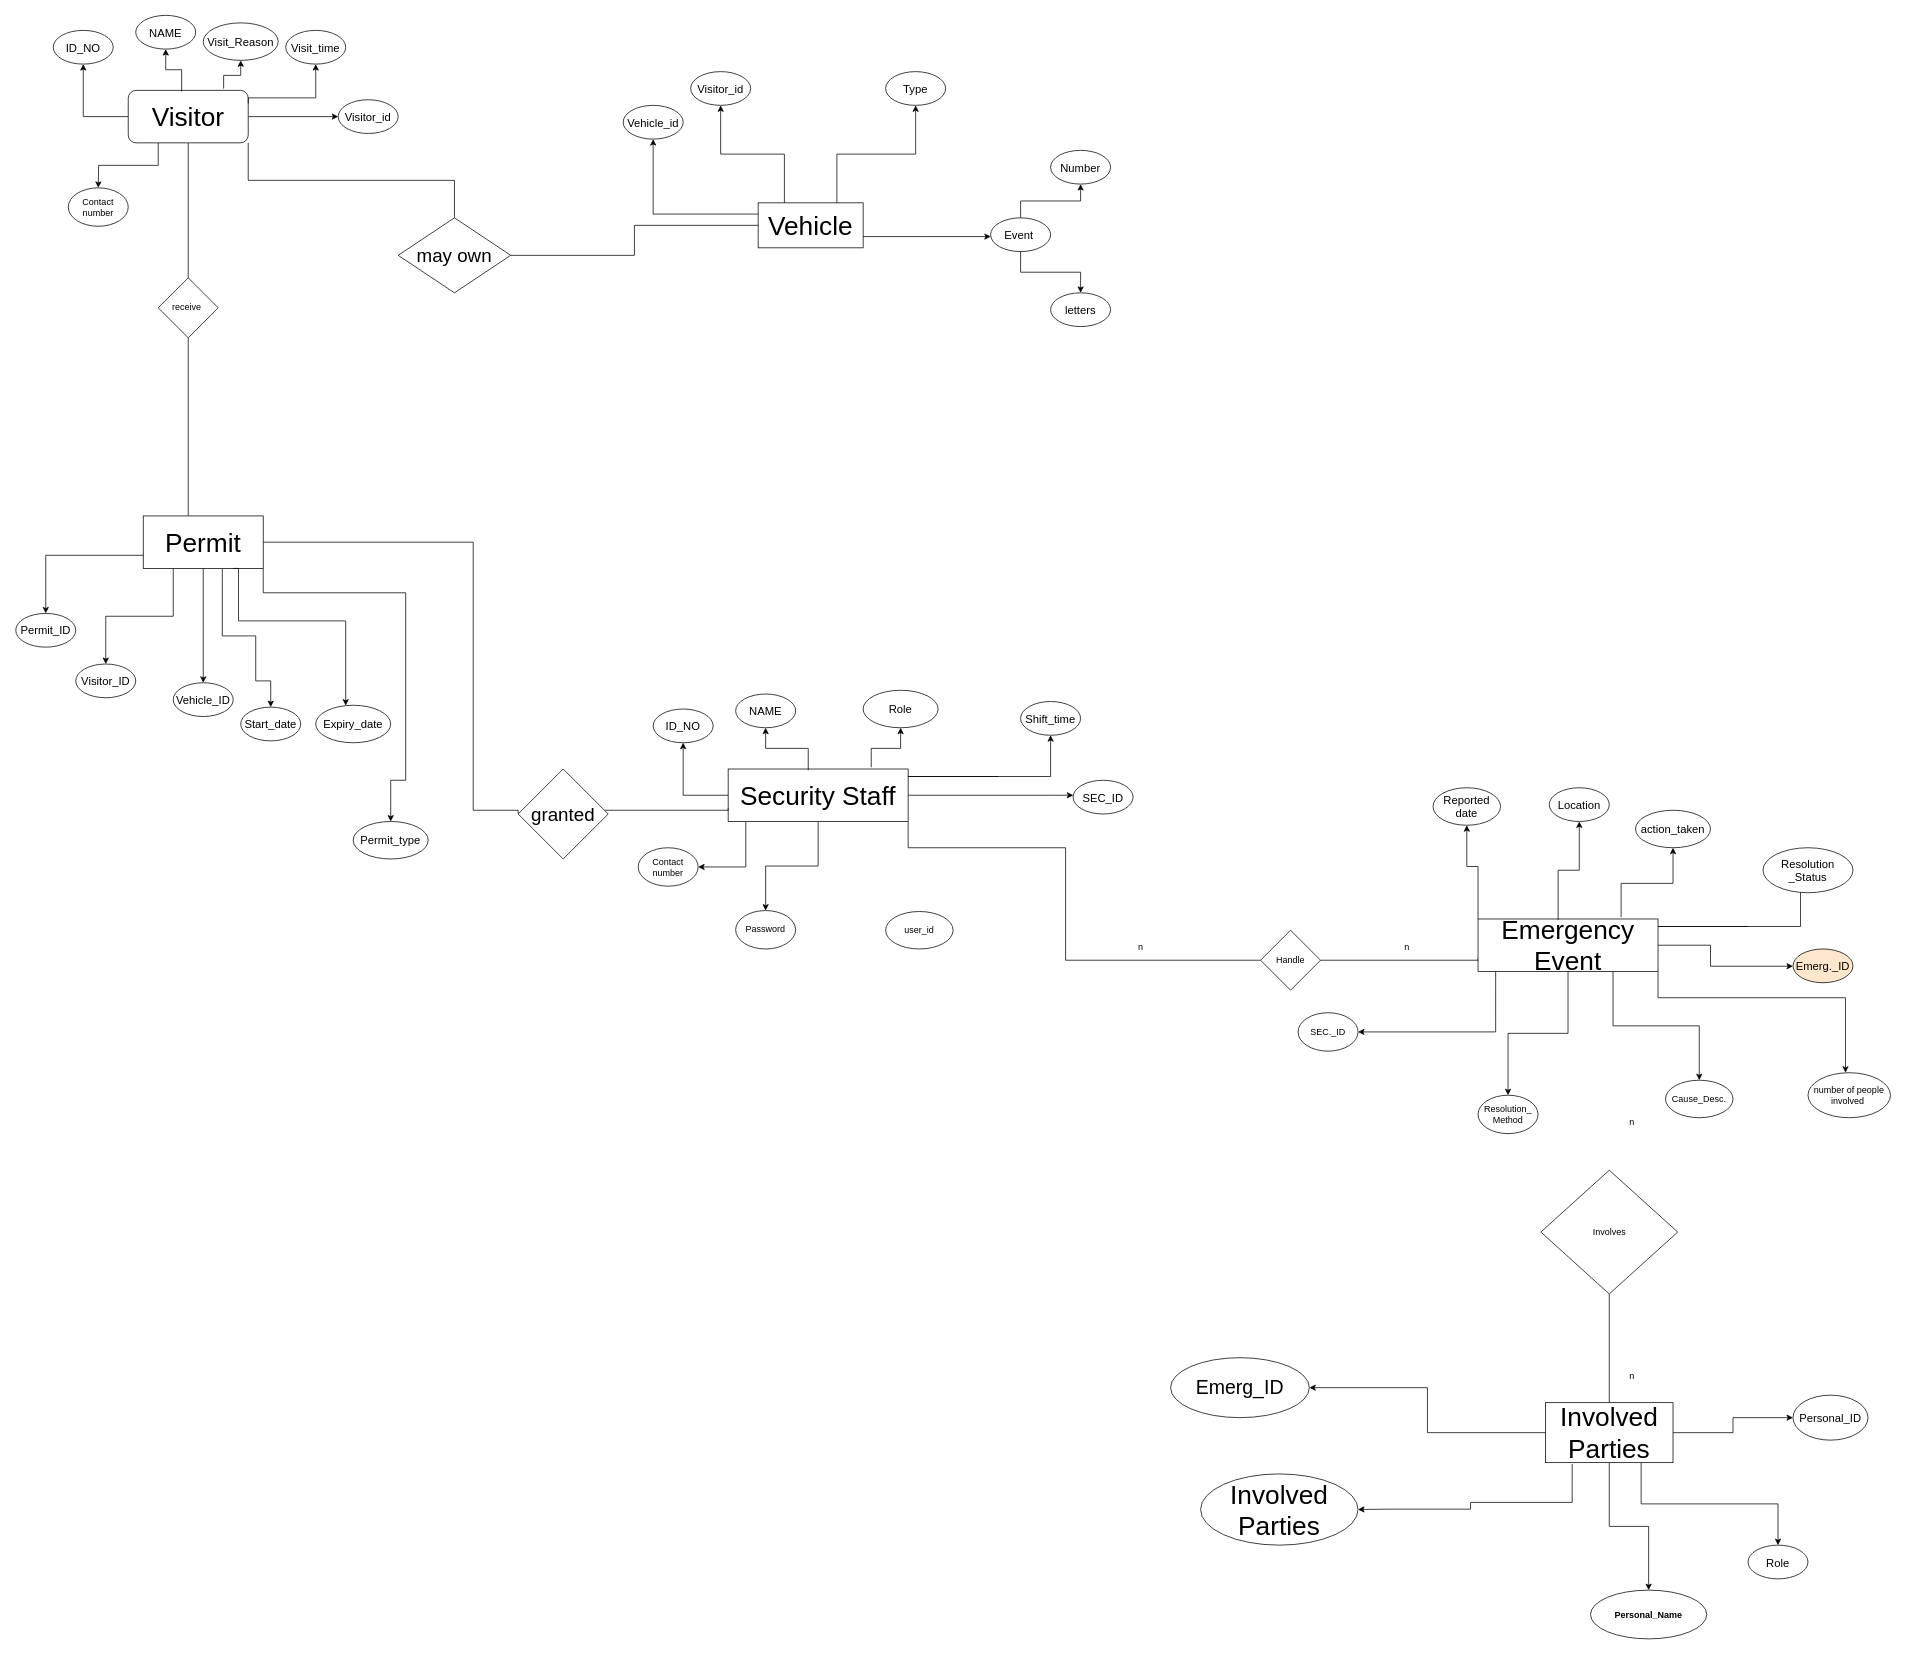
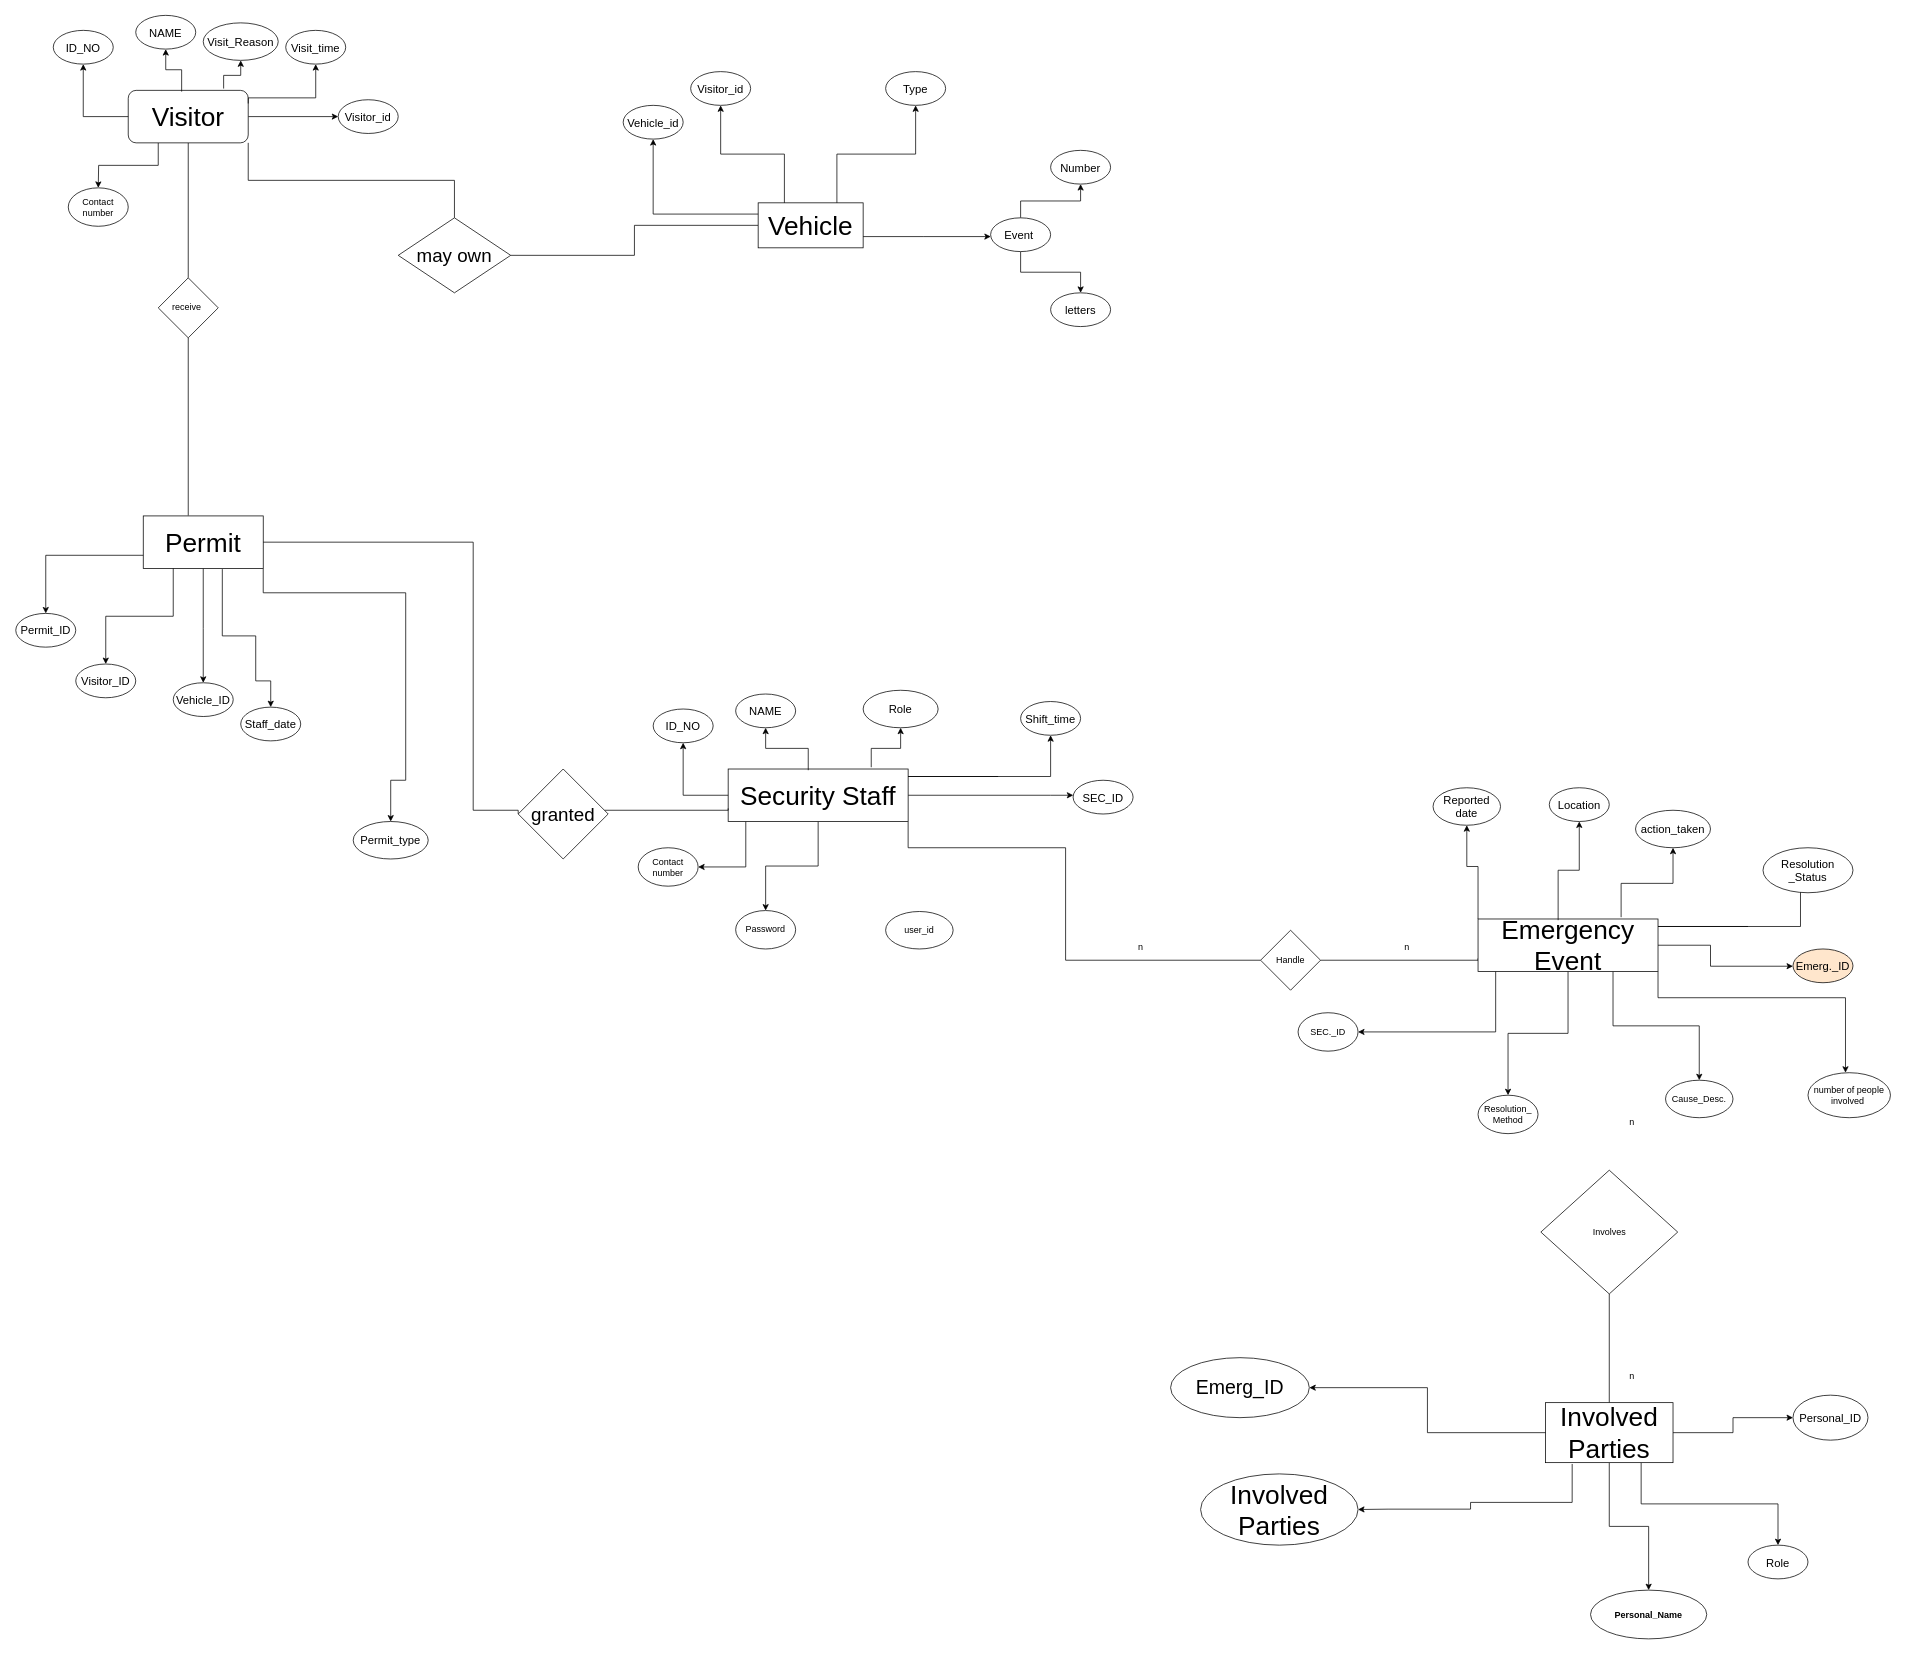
edge "Permit" -> "Expiry_date": removed
node "Start_date": label "Start_date" -> "Staff_date"
node "Expiry_date": removed
